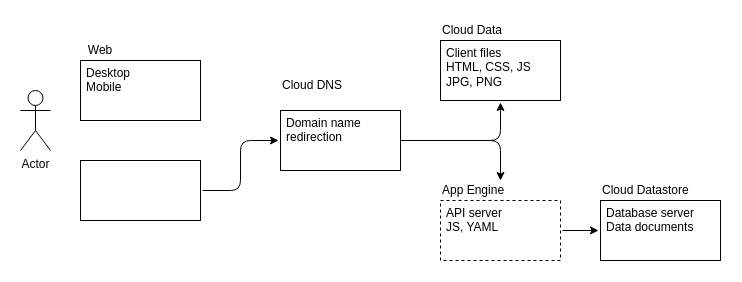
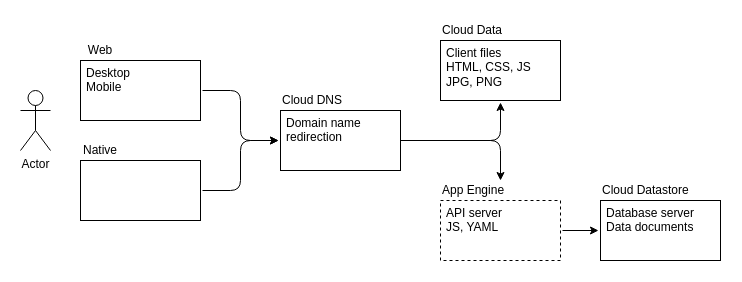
node "Cloud DNS": moved (341, 86) -> (341, 101)
edge "Desktop Mobile" -> "Domain name redirection": added
node "Native": added
